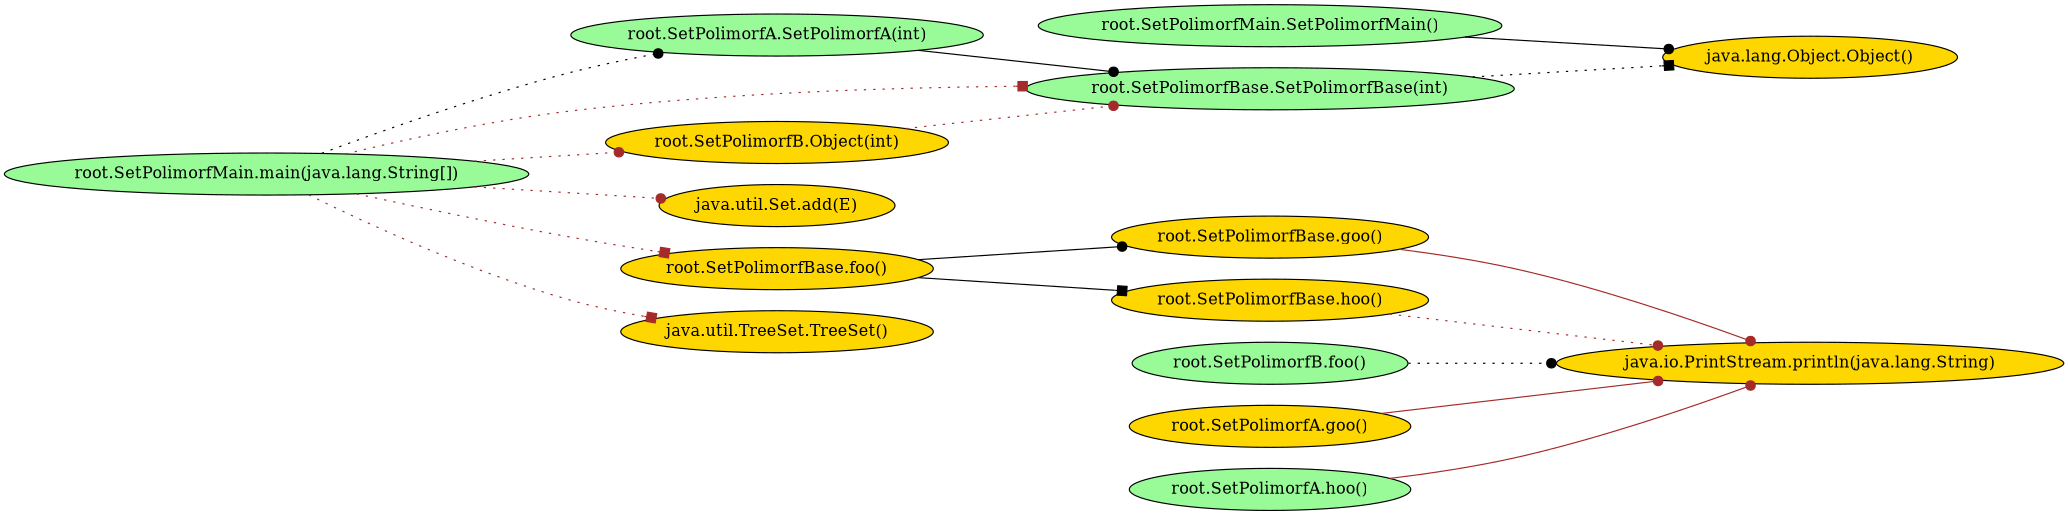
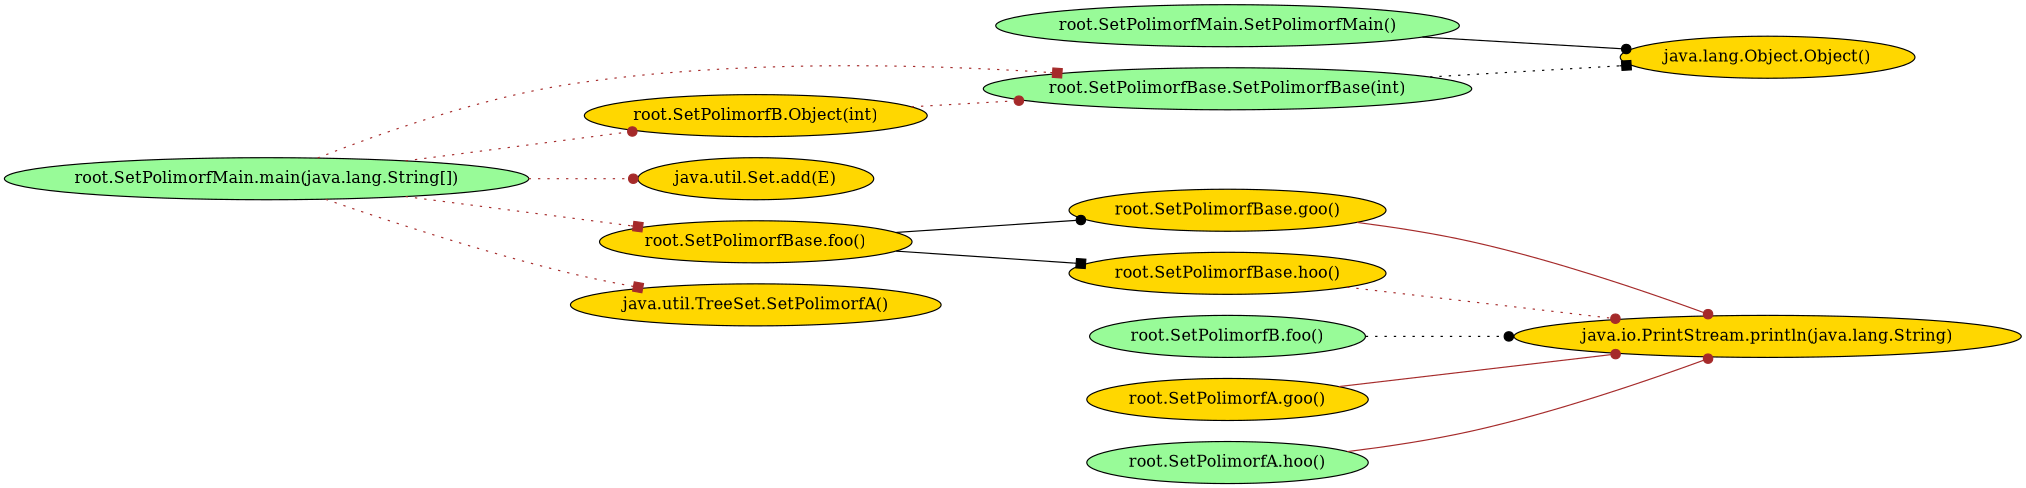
node "root.SetPolimorfA.SetPolimorfA(int)": removed
node "java.util.TreeSet.TreeSet()": label "java.util.TreeSet.TreeSet()" -> "java.util.TreeSet.SetPolimorfA()"
